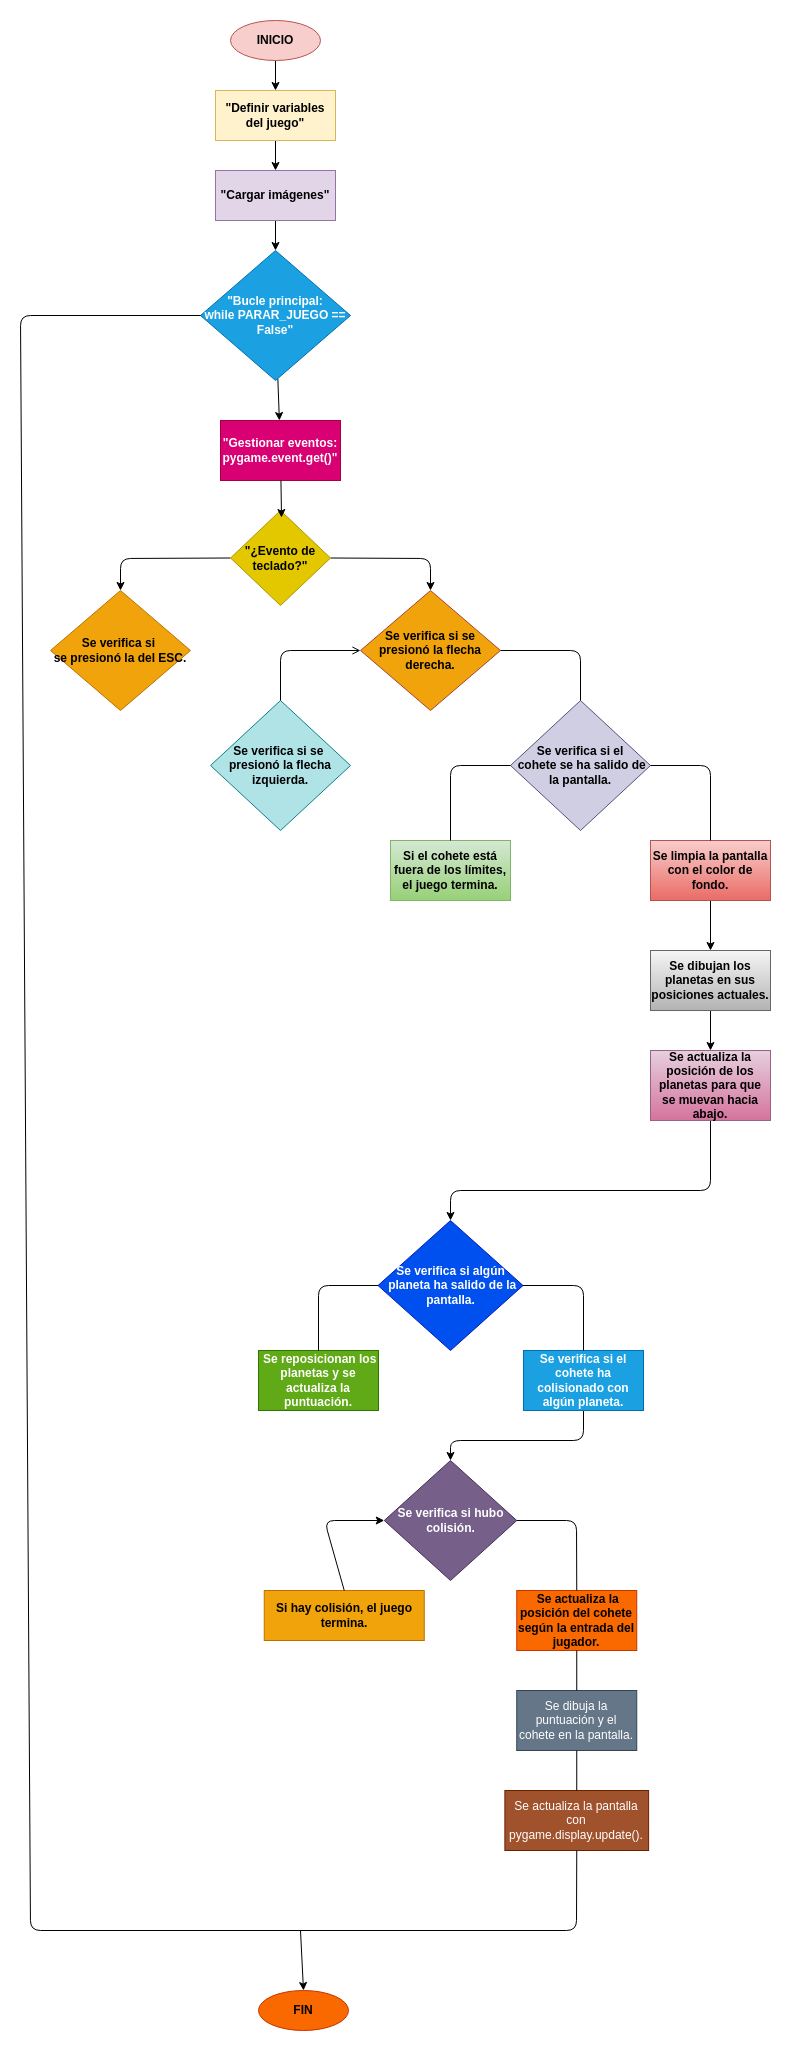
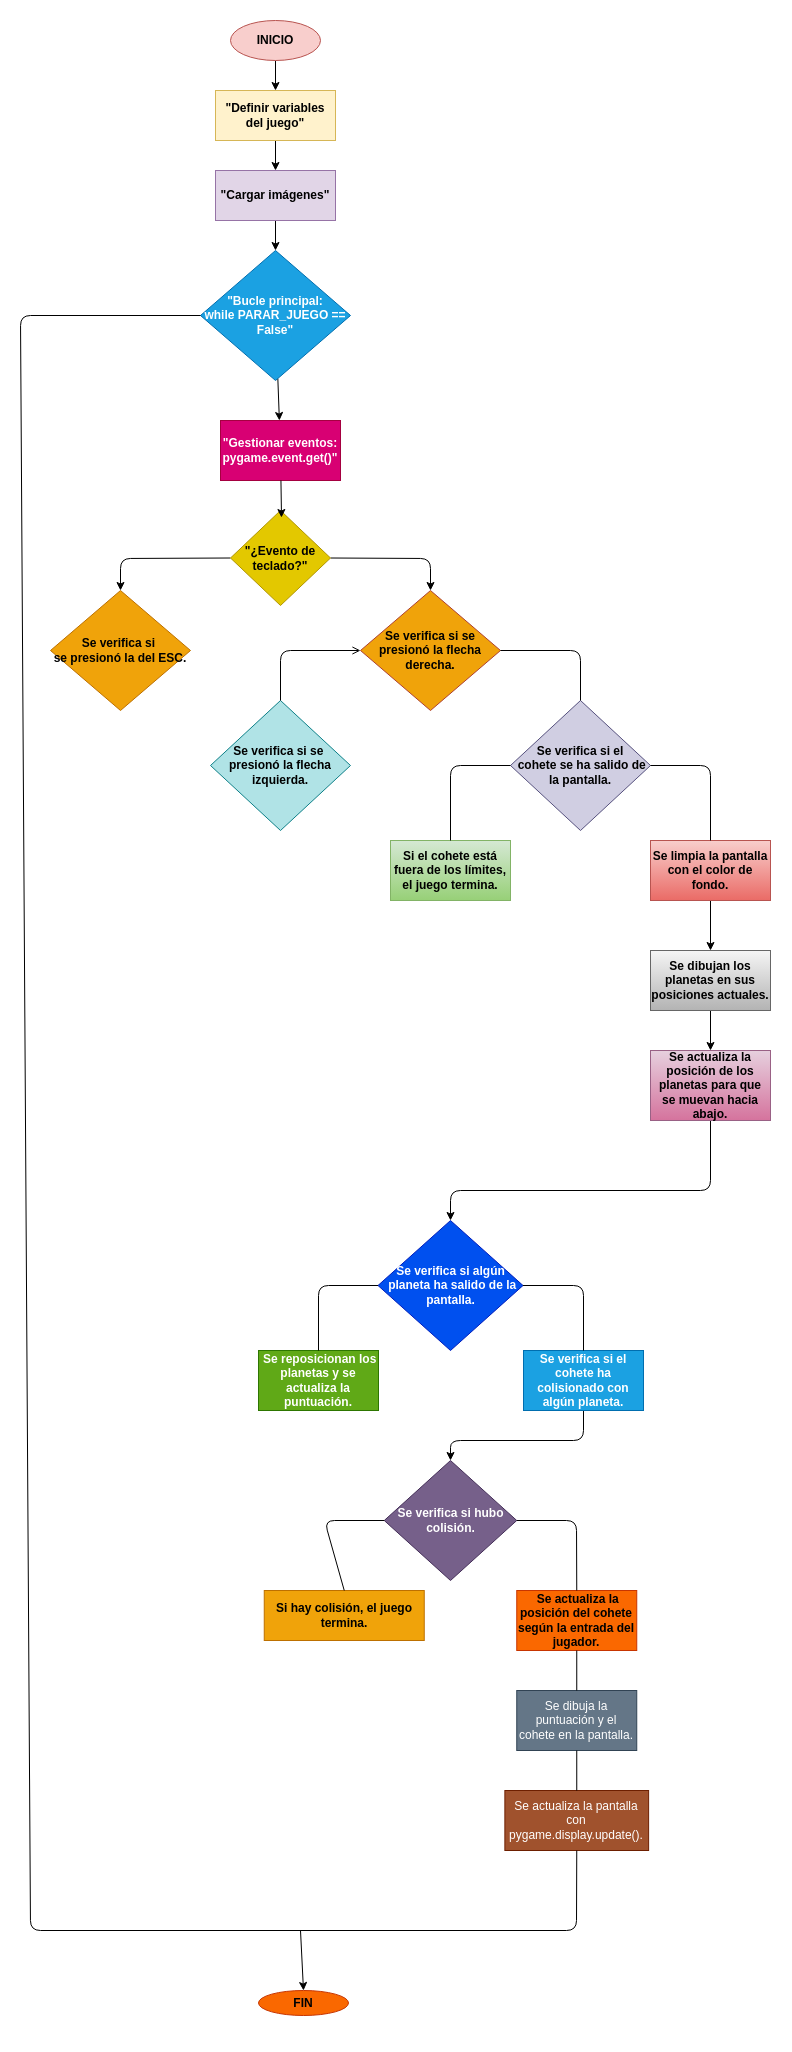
edge "Si hay colisión, el juego termina." -> "Se verifica si hubo colisión.": arrowhead classic -> none
node "FIN": size 90x40 -> 90x25
